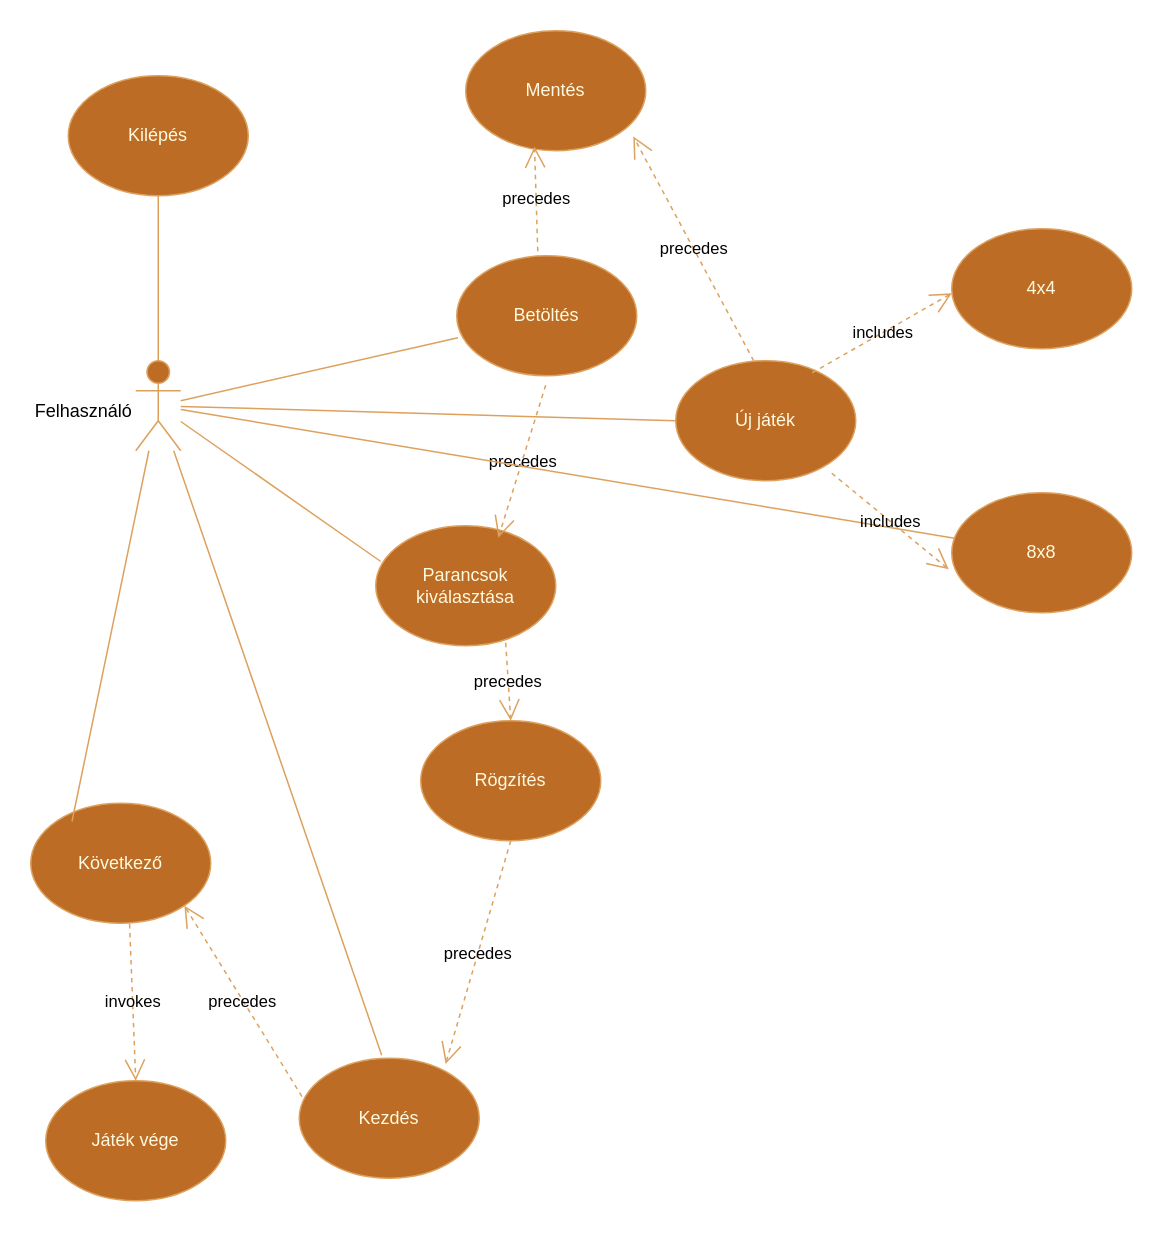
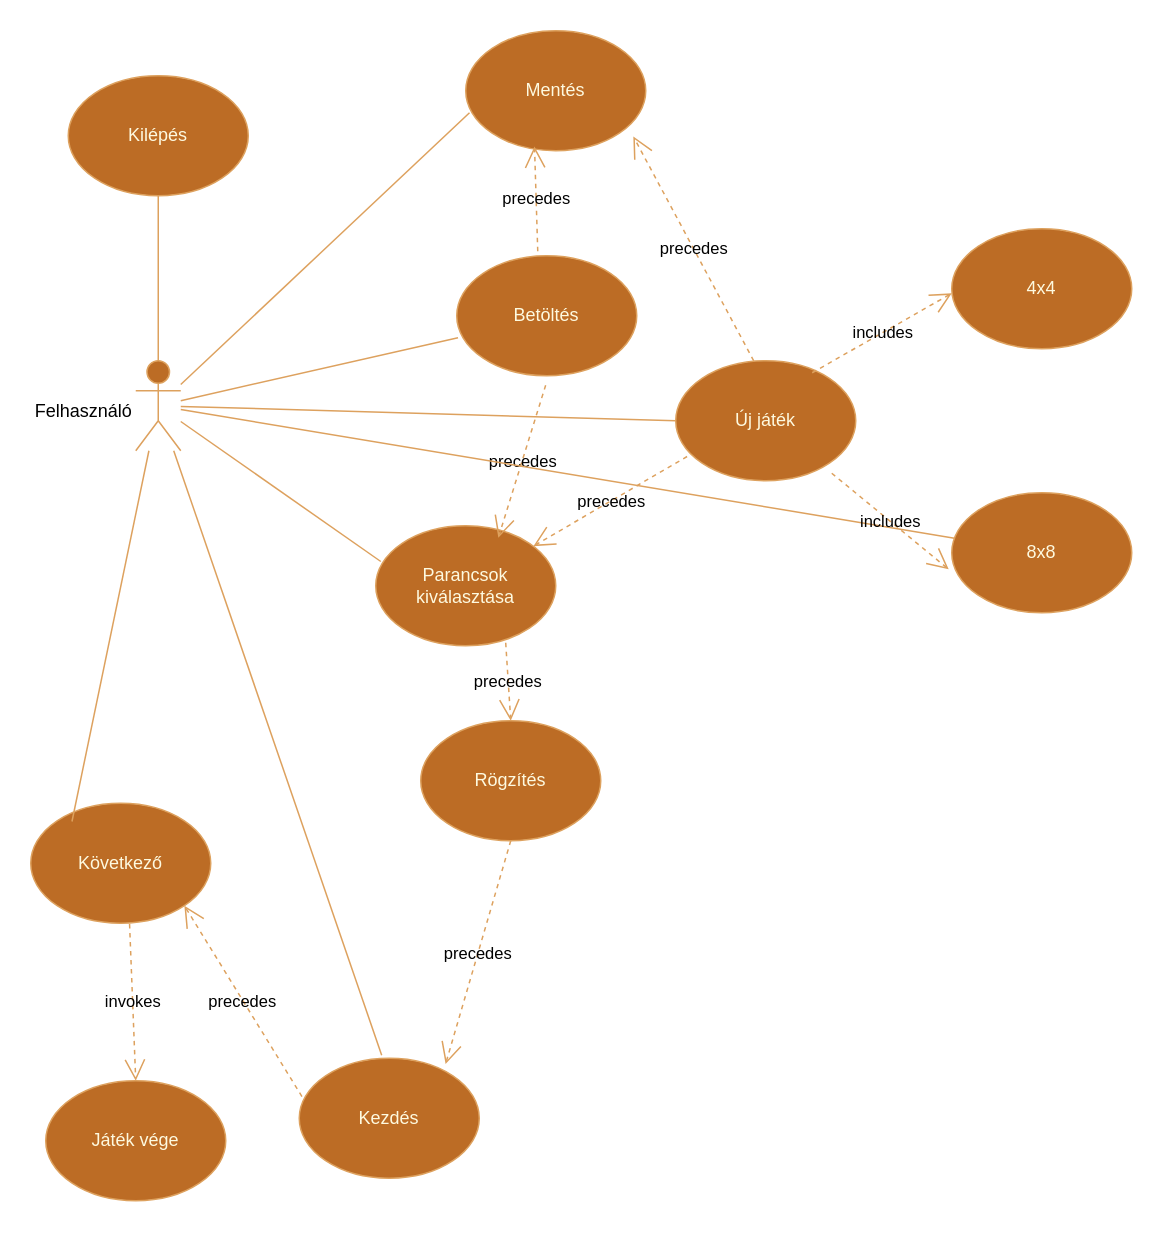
edge "Mentés" -- "Felhasználó": added
edge "Új játék" -> "Parancsok kiválasztása": added, label "precedes"
